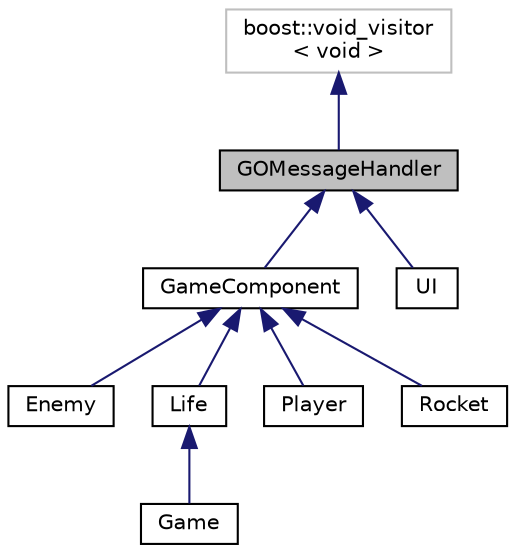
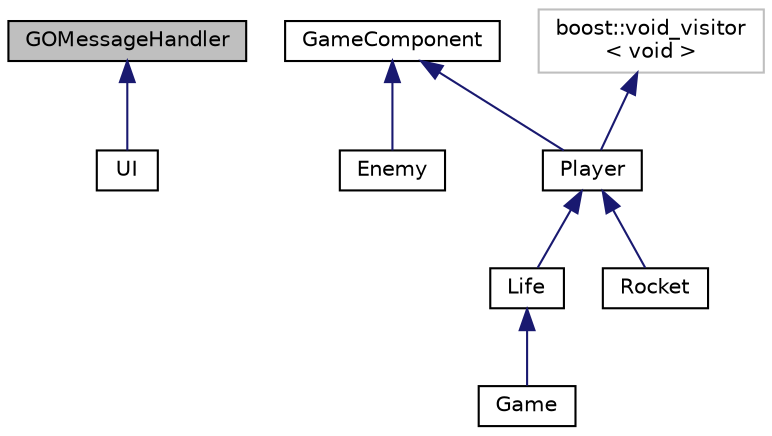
edge "GOMessageHandler" -> "boost::void_visitor < void >": now "Player" -> "boost::void_visitor < void >"
edge "GameComponent" -> "GOMessageHandler": removed
edge "Rocket" -> "GameComponent": now "Rocket" -> "Player"
edge "Life" -> "GameComponent": now "Life" -> "Player"
